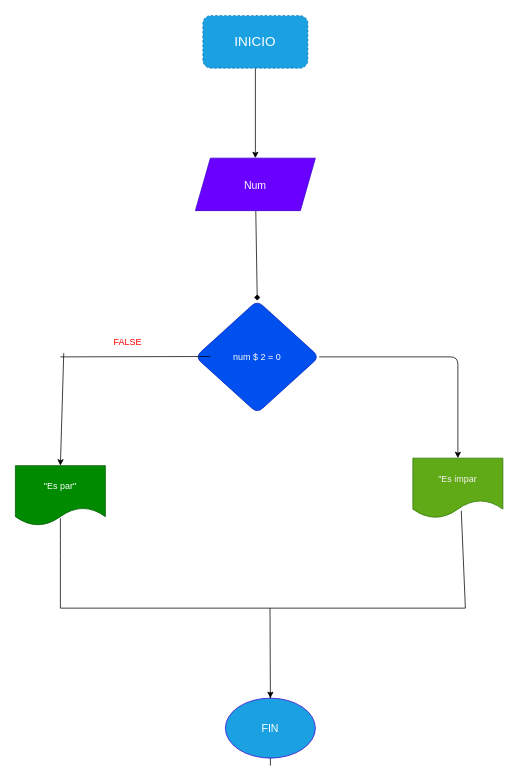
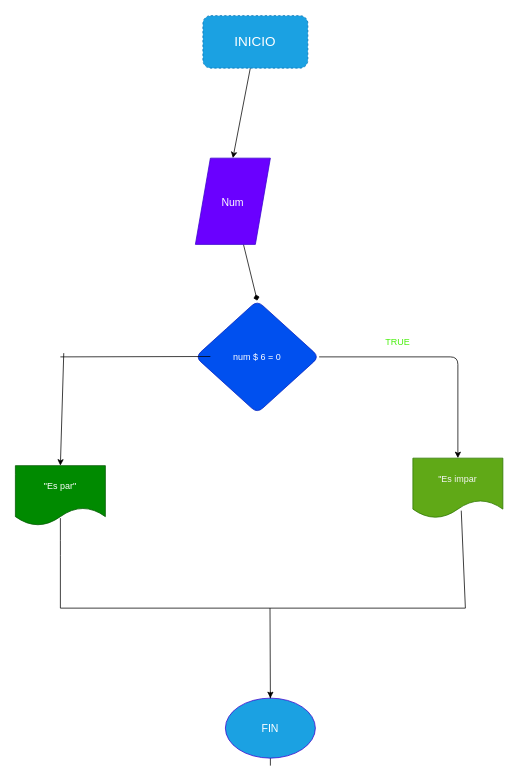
node "Num": size 120x53 -> 75x86
node "FALSE": removed
node "TRUE": added
node "num $ 2 = 0": label "num $ 2 = 0" -> "num $ 6 = 0"
